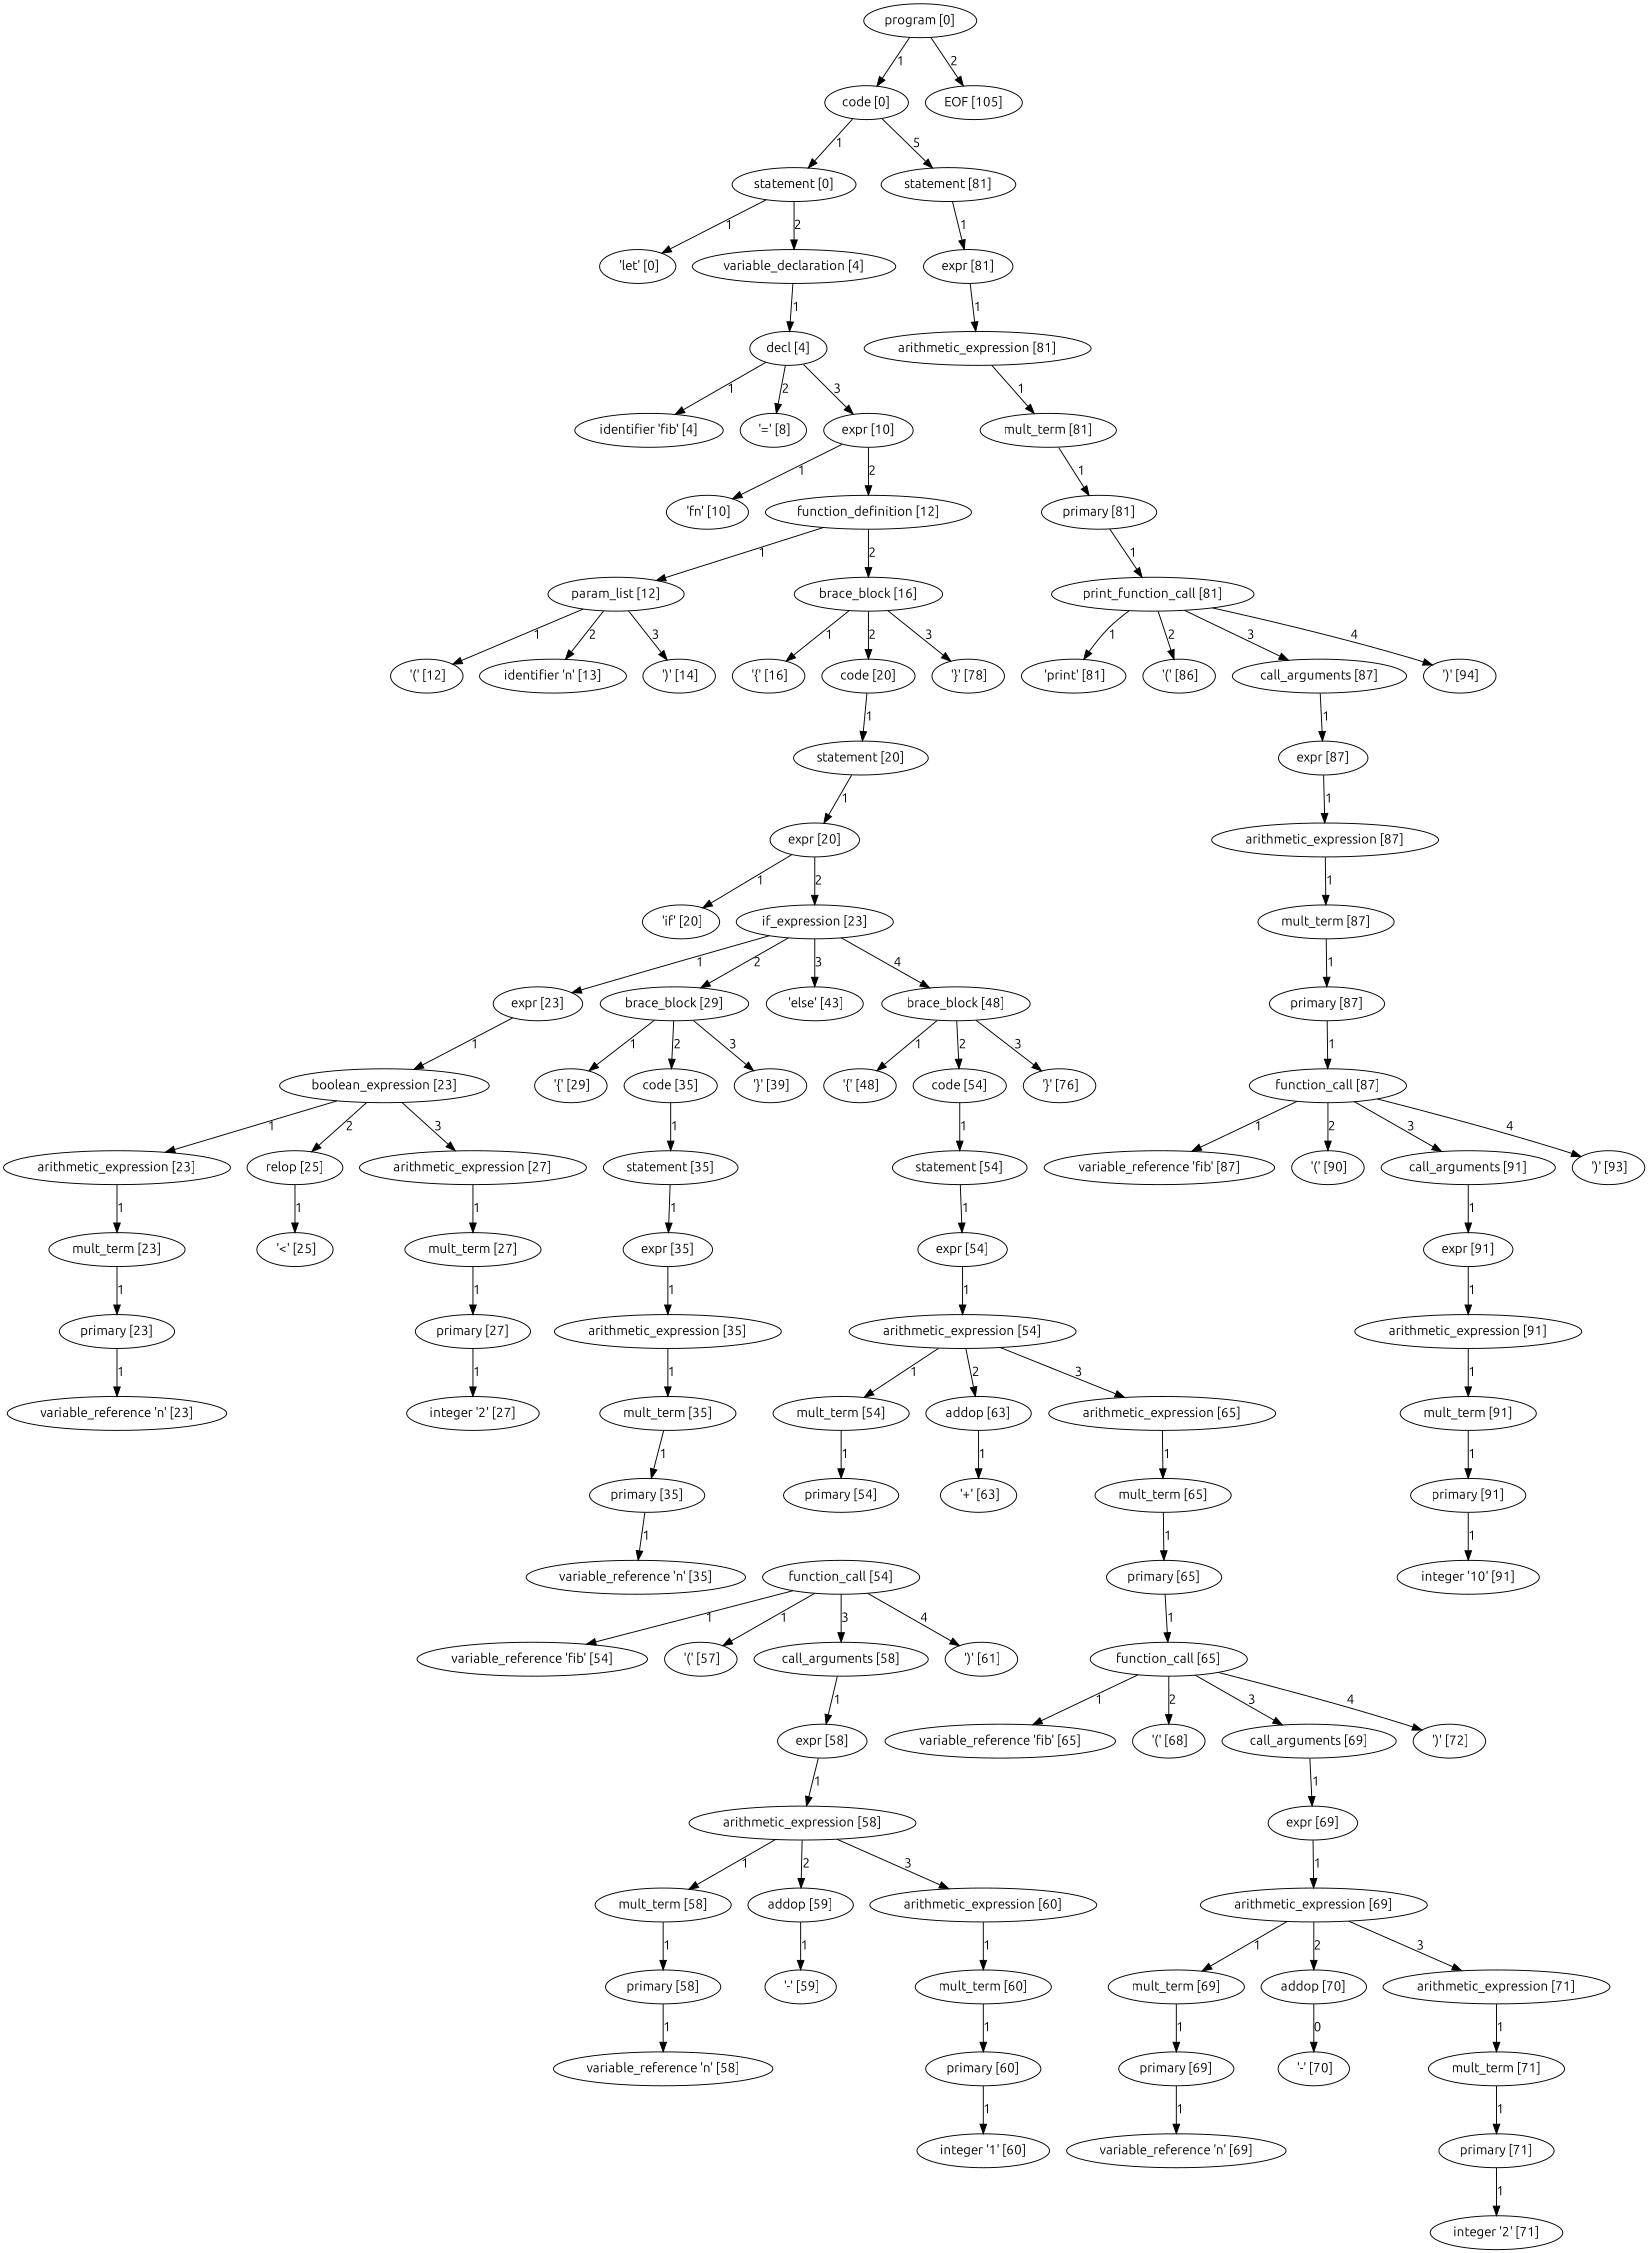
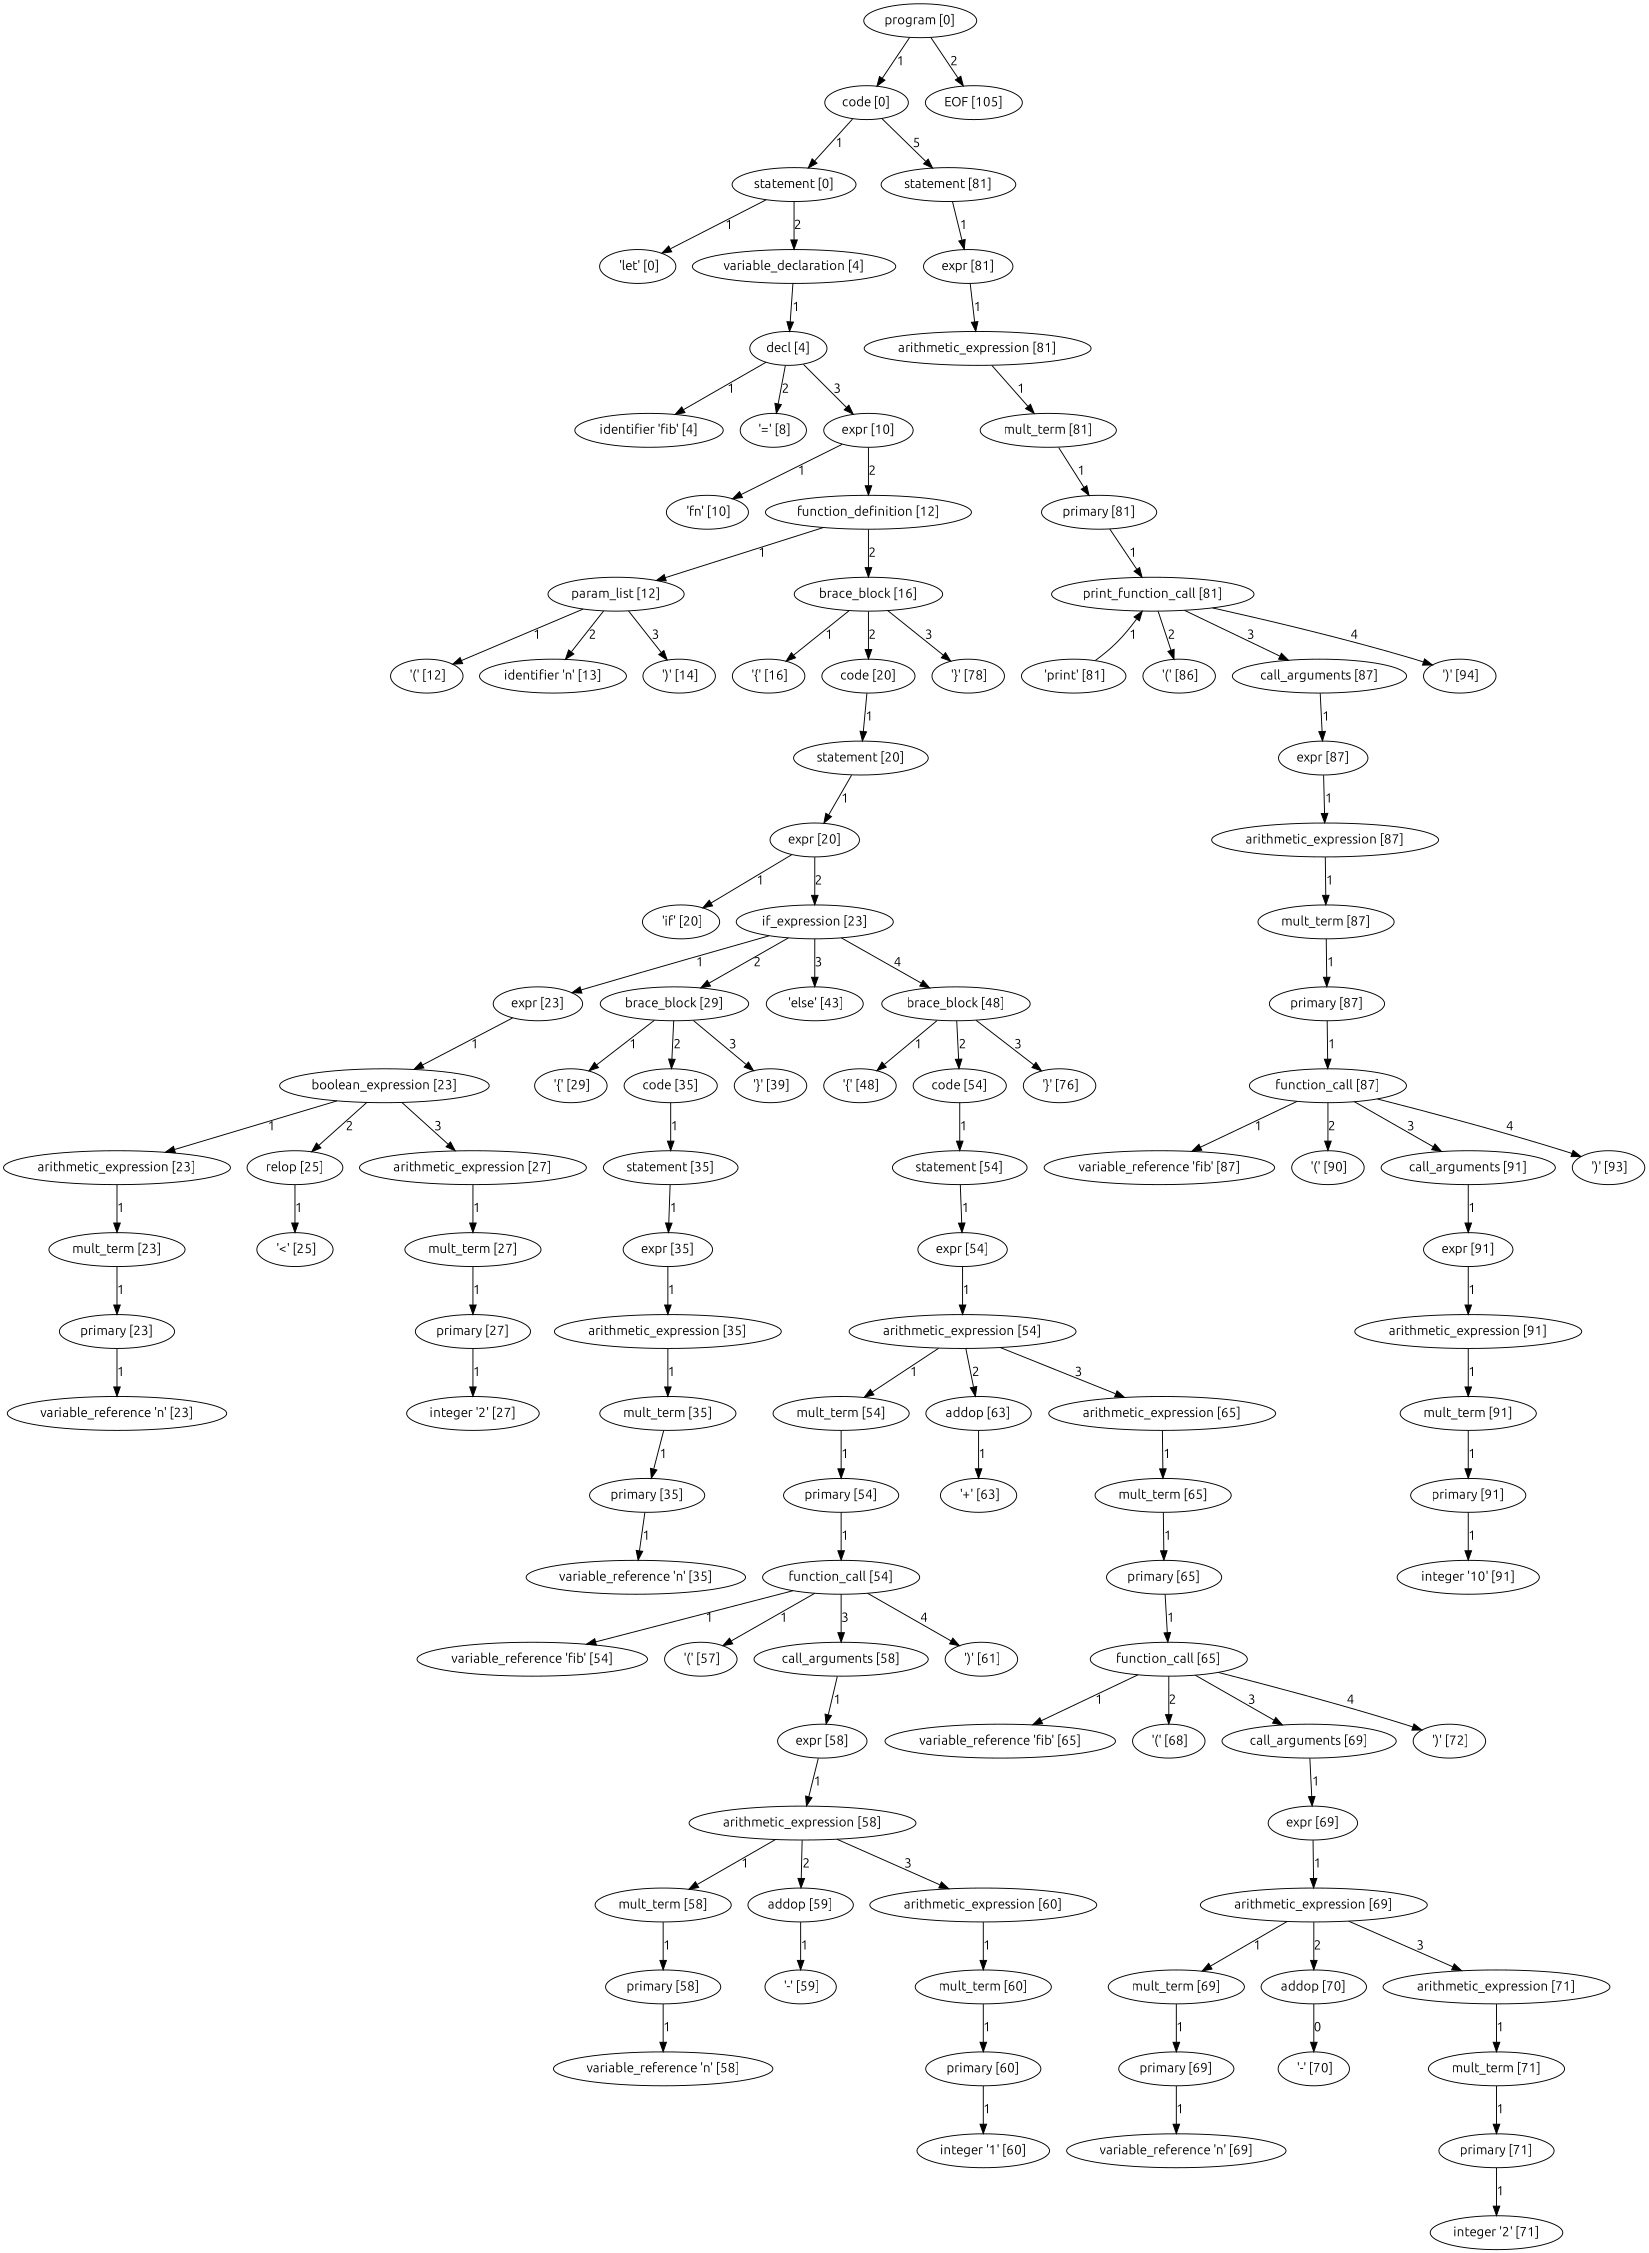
edge "print_function_call [81]" -> "'print' [81]": reversed
edge "primary [54]" -> "function_call [54]": added, label "1"
